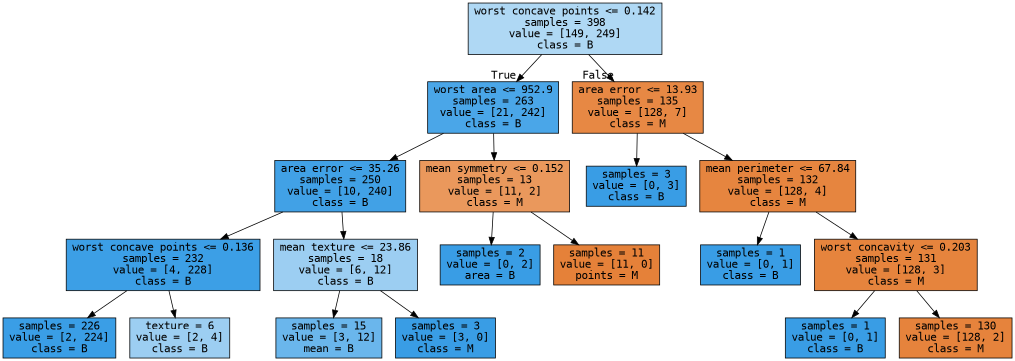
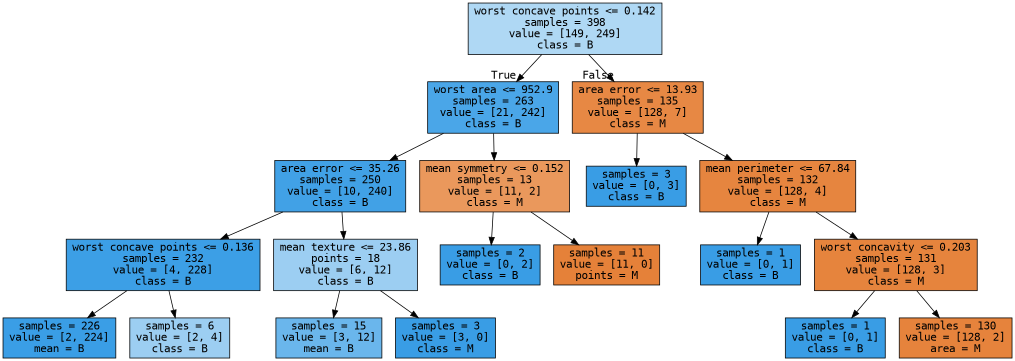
node "mean texture <= 23.86 samples = 18 value = [6, 12] class = B": label "mean texture <= 23.86 samples = 18 value = [6, 12] class = B" -> "mean texture <= 23.86 points = 18 value = [6, 12] class = B"
node "samples = 2 value = [0, 2] area = B": label "samples = 2 value = [0, 2] area = B" -> "samples = 2 value = [0, 2] class = B"
node "samples = 226 value = [2, 224] class = B": label "samples = 226 value = [2, 224] class = B" -> "samples = 226 value = [2, 224] mean = B"
node "texture = 6 value = [2, 4] class = B": label "texture = 6 value = [2, 4] class = B" -> "samples = 6 value = [2, 4] class = B"
node "samples = 130 value = [128, 2] class = M": label "samples = 130 value = [128, 2] class = M" -> "samples = 130 value = [128, 2] area = M"
